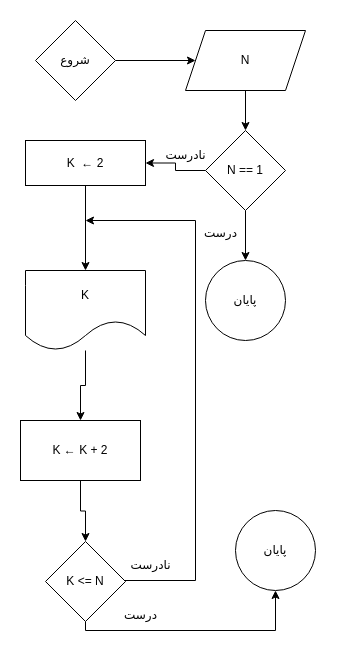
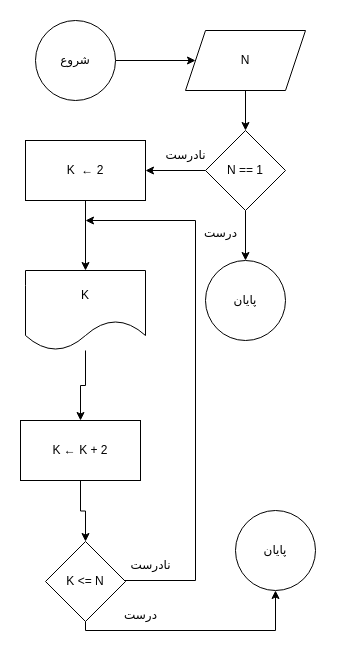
node "شروع": shape diamond -> ellipse
node "K ← 2": size 120x45 -> 120x60
